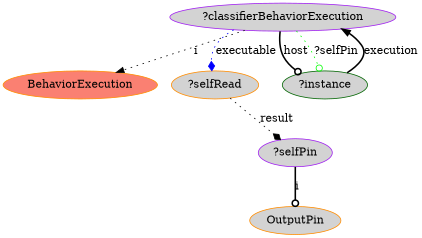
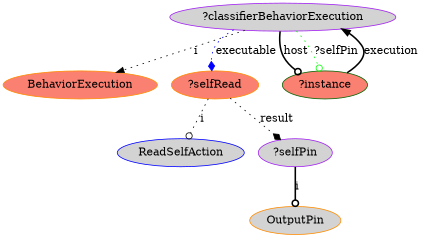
node "?selfRead": fillcolor lightgrey -> salmon
node "?instance": fillcolor lightgrey -> salmon
node "ReadSelfAction": added
